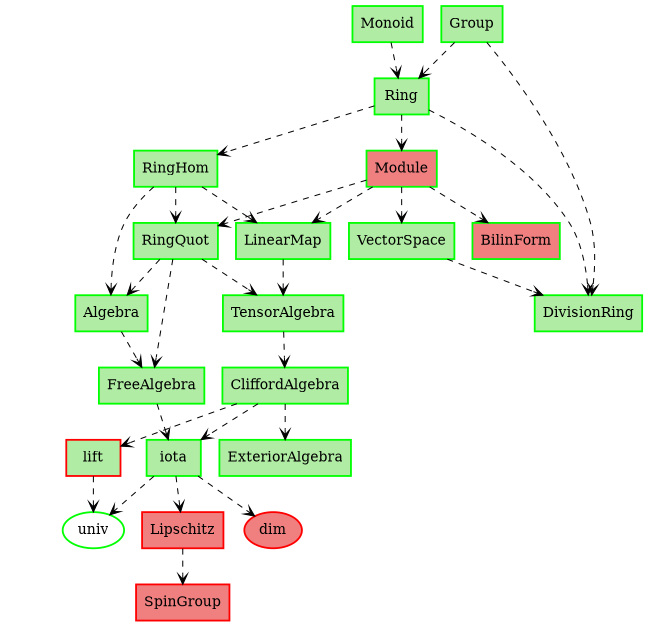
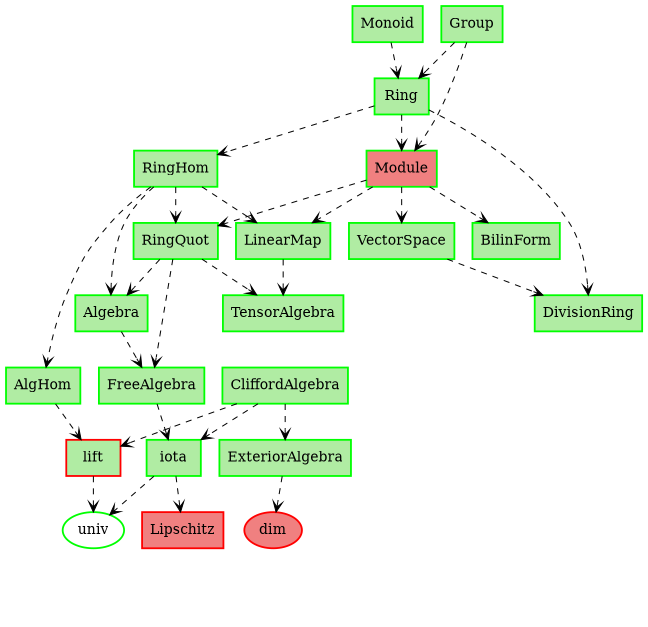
edge "Group" -> "DivisionRing": now "Group" -> "Module"
node "BilinForm": fillcolor #f08080 -> #b0eca3
edge "TensorAlgebra" -> "CliffordAlgebra": removed
node "AlgHom": added
edge "iota" -> "dim": now "ExteriorAlgebra" -> "dim"
node "SpinGroup": removed
